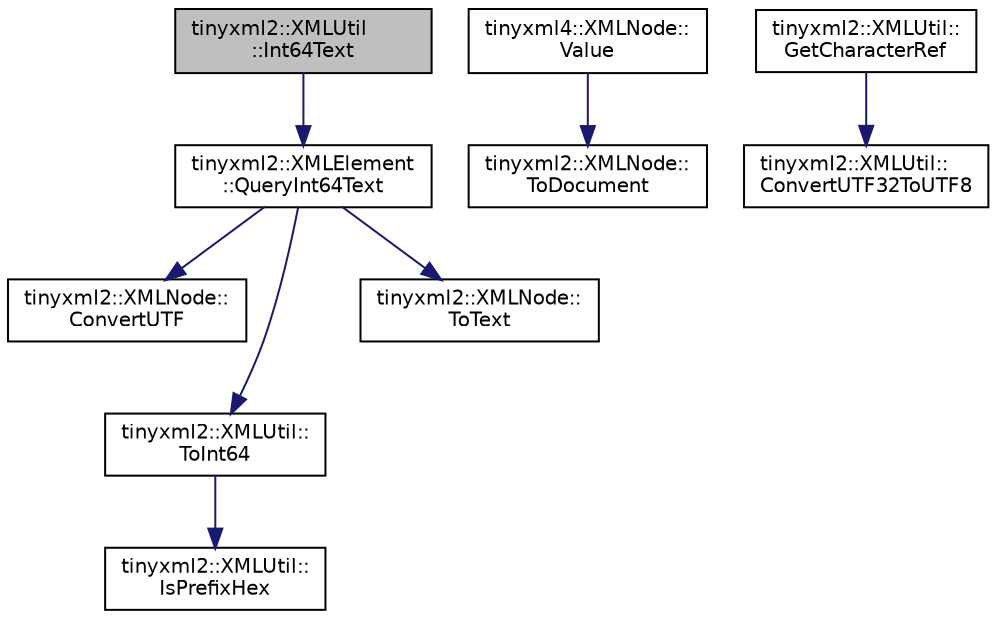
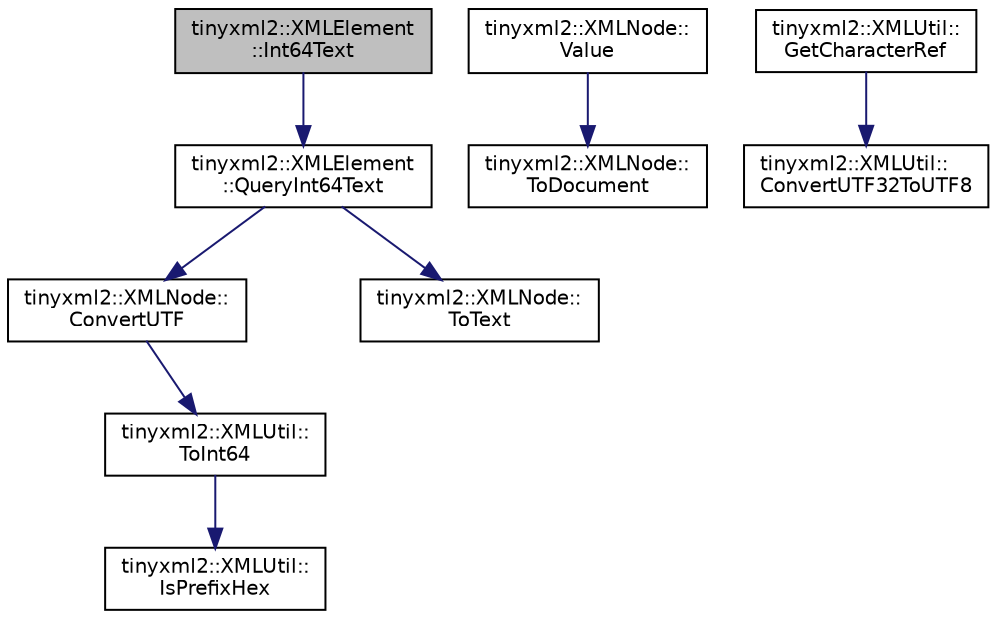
node "tinyxml2::XMLUtil ::Int64Text": label "tinyxml2::XMLUtil ::Int64Text" -> "tinyxml2::XMLElement ::Int64Text"
node "tinyxml4::XMLNode:: Value": label "tinyxml4::XMLNode:: Value" -> "tinyxml2::XMLNode:: Value"
edge "tinyxml2::XMLElement ::QueryInt64Text" -> "tinyxml2::XMLUtil:: ToInt64": now "tinyxml2::XMLNode:: ConvertUTF" -> "tinyxml2::XMLUtil:: ToInt64"
